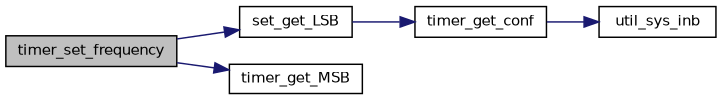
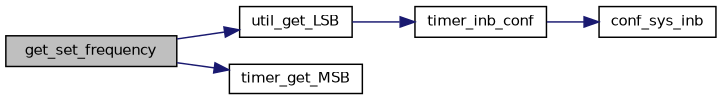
node "set_get_LSB": label "set_get_LSB" -> "util_get_LSB"
node "timer_get_conf": label "timer_get_conf" -> "timer_inb_conf"
node "util_sys_inb": label "util_sys_inb" -> "conf_sys_inb"
node "timer_set_frequency": label "timer_set_frequency" -> "get_set_frequency"
